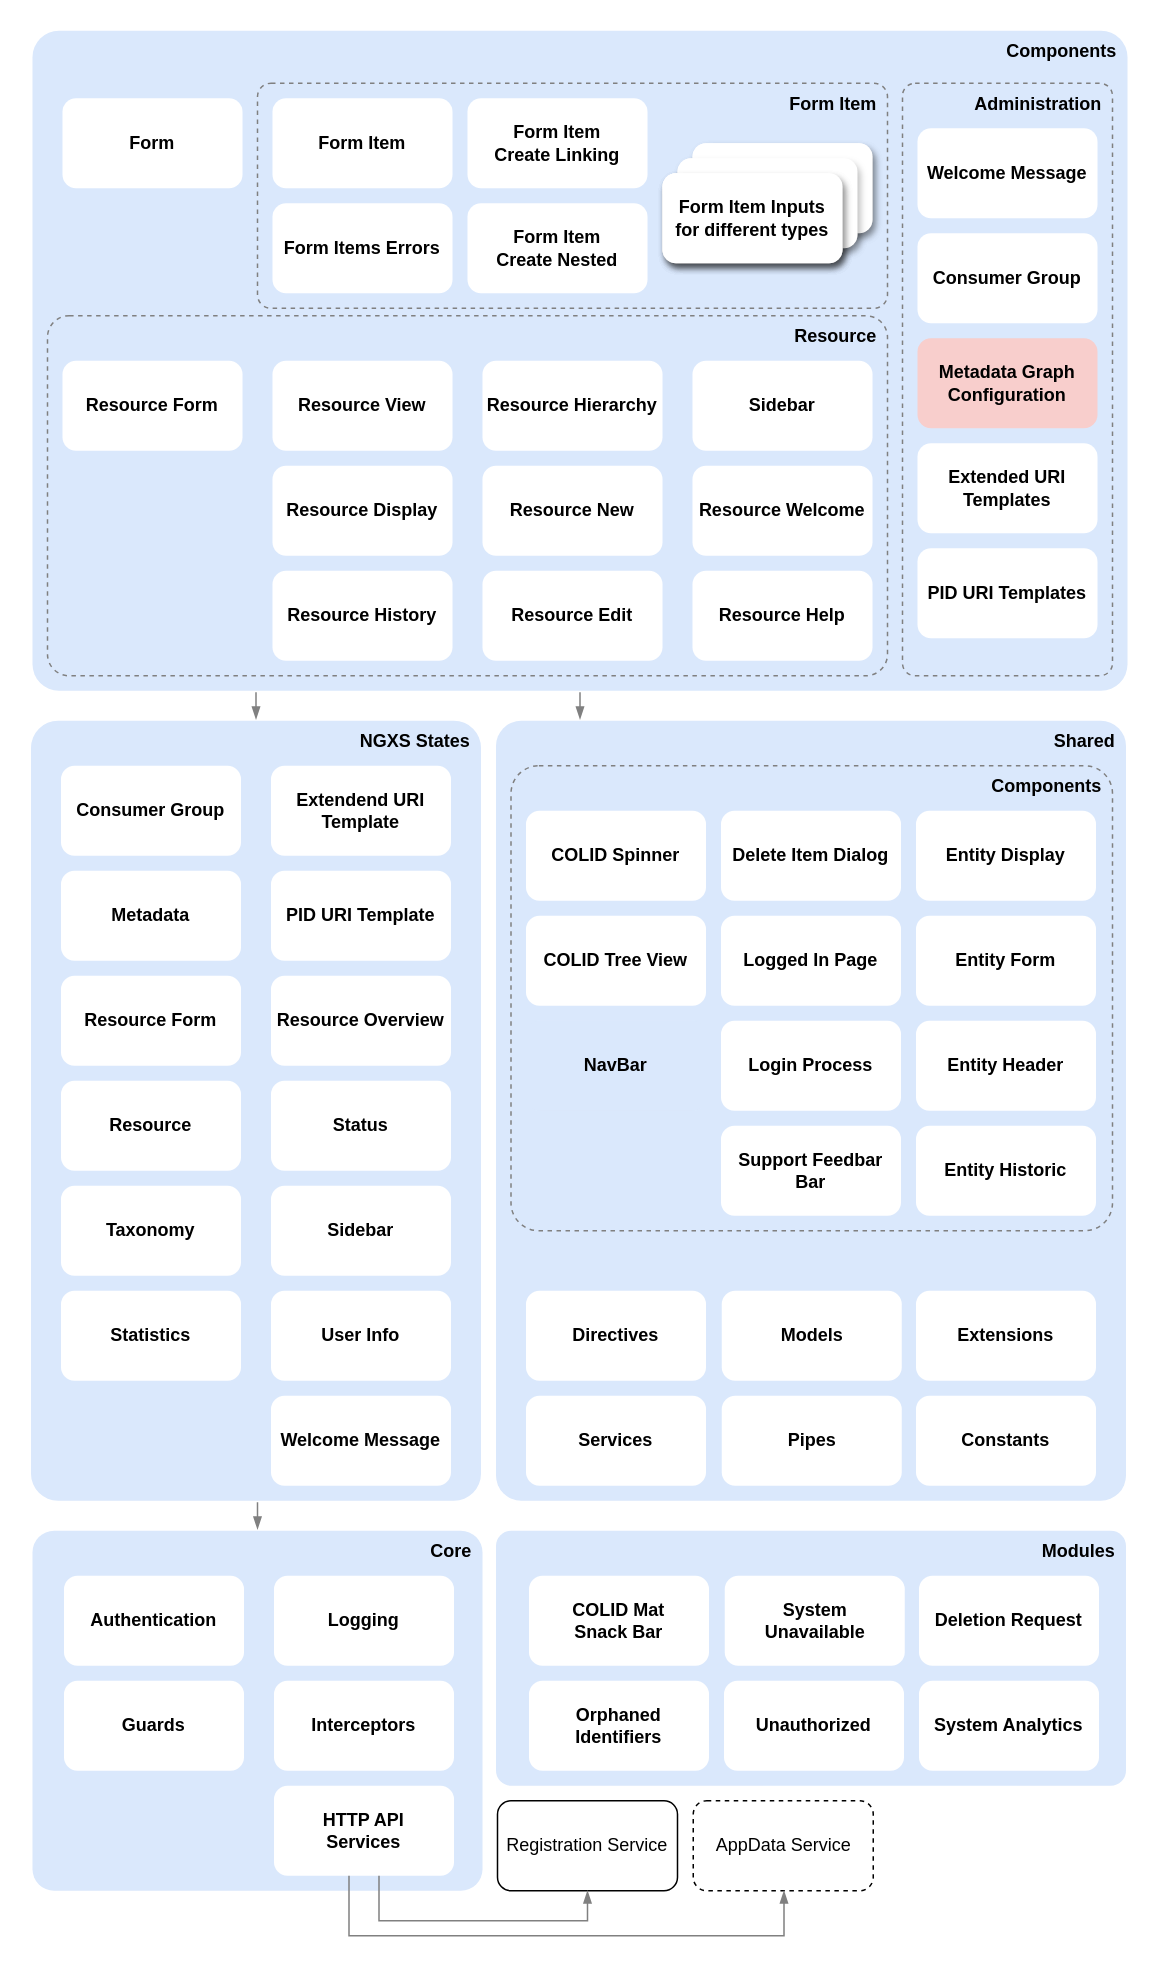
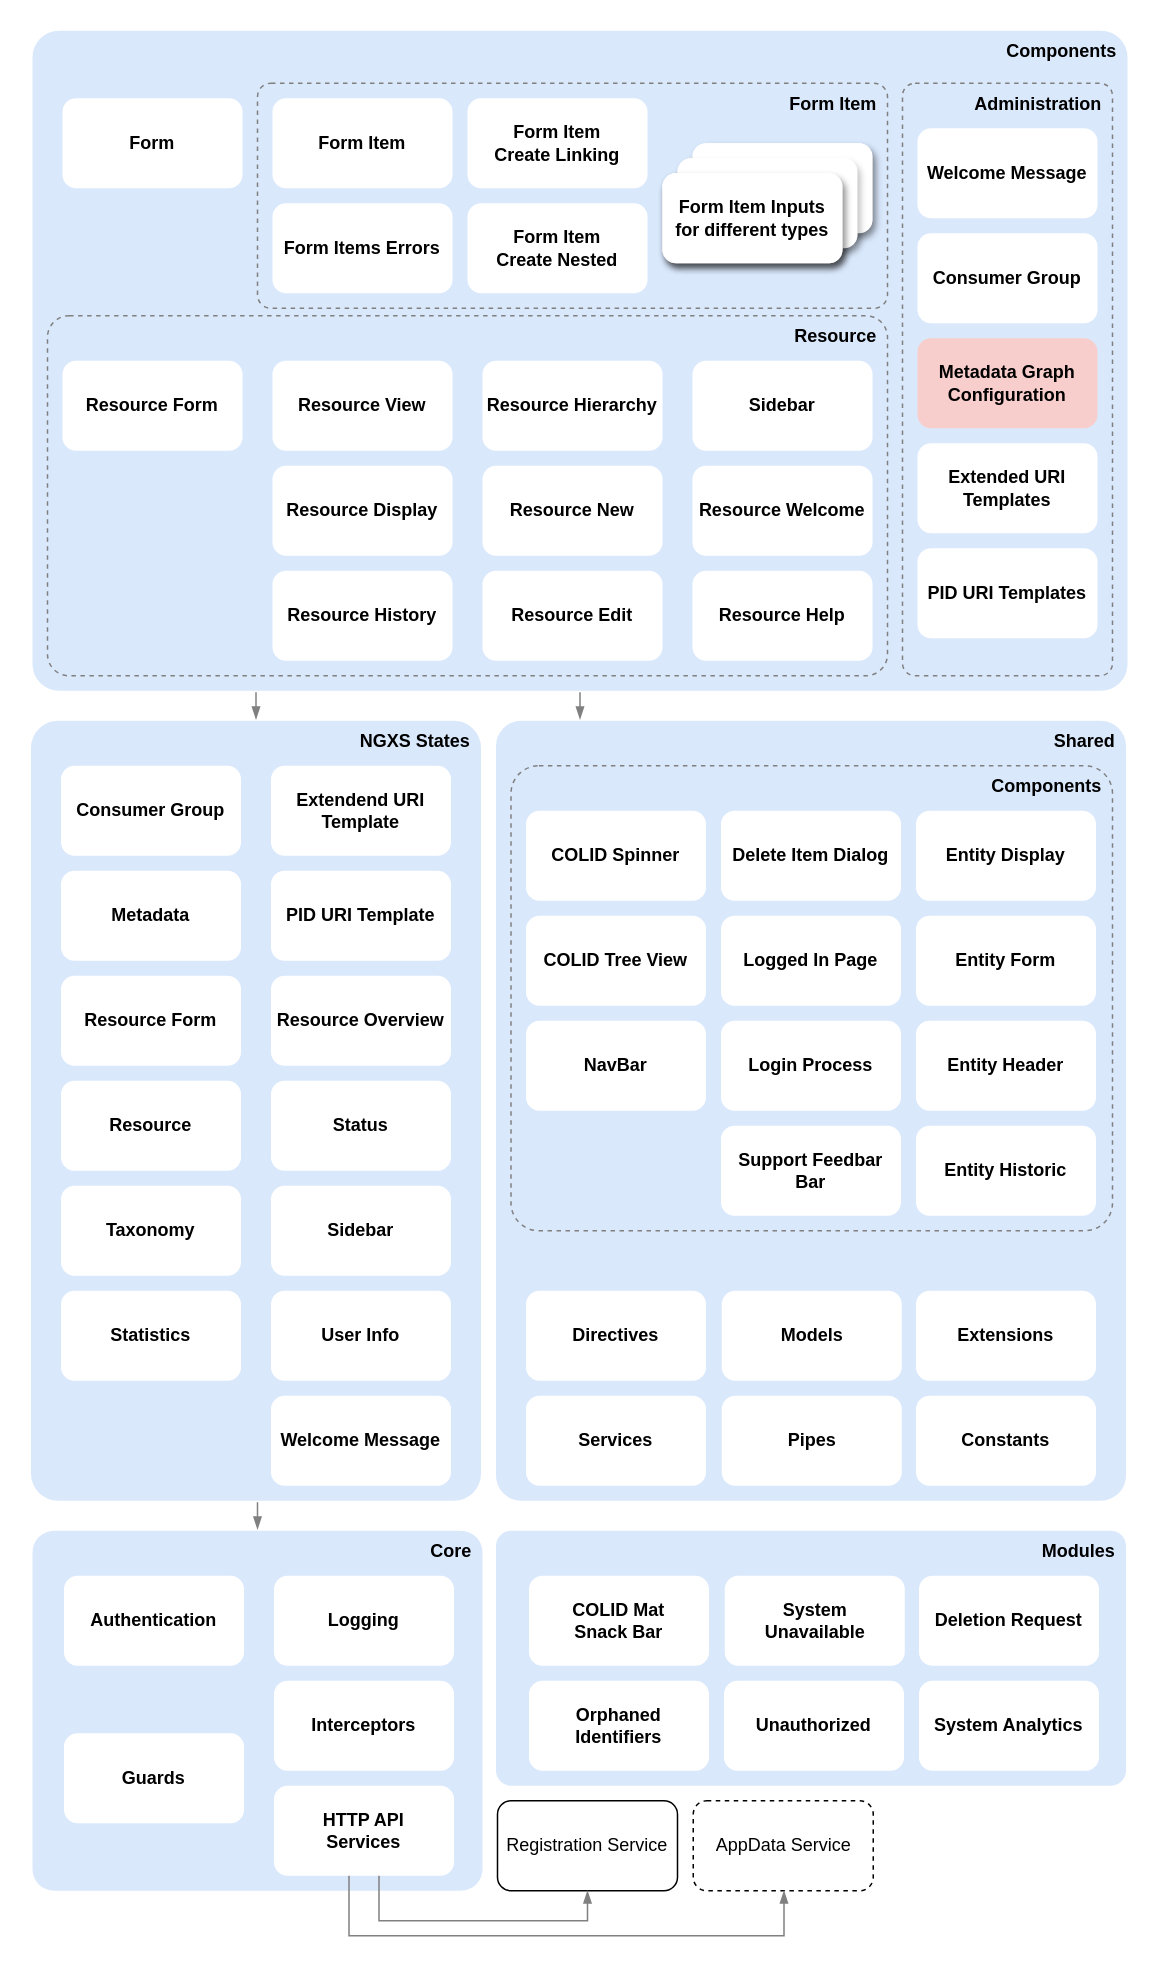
node "NavBar": fillcolor #dae8fc -> #ffffff
node "Guards": moved (154, 1726) -> (154, 1778)
